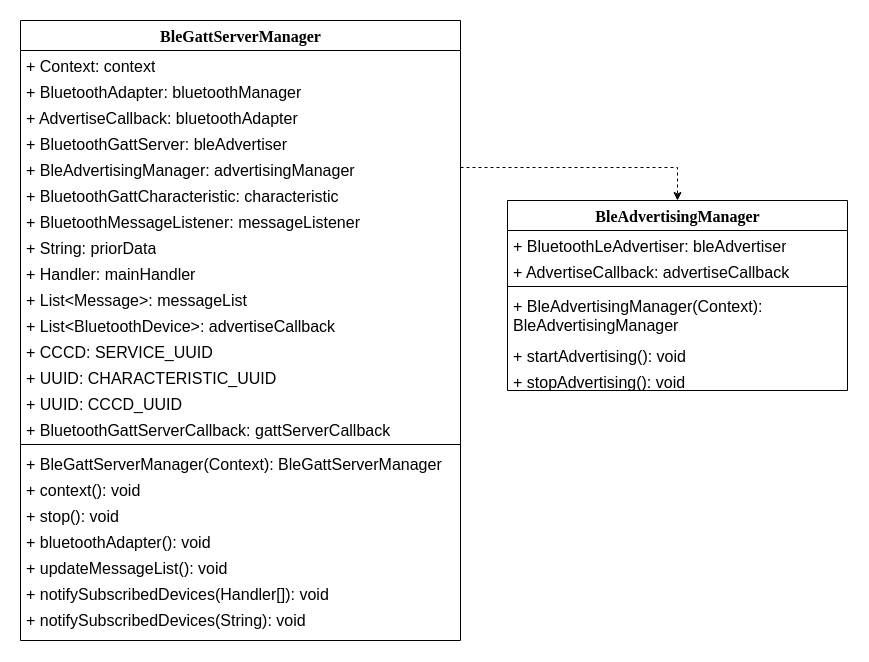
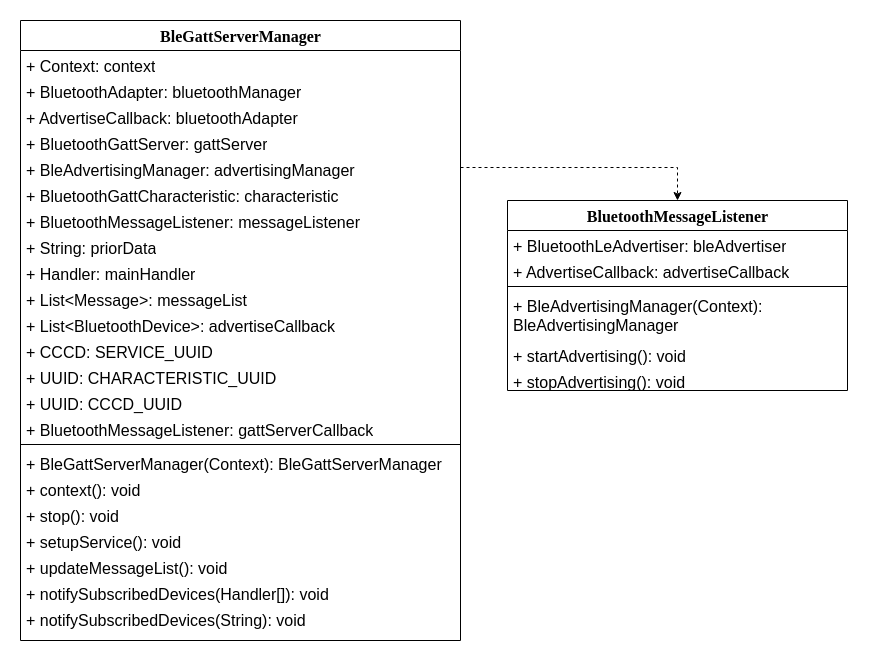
node "+ BluetoothGattServer: bleAdvertiser": label "+ BluetoothGattServer: bleAdvertiser" -> "+ BluetoothGattServer: gattServer"
node "BleAdvertisingManager": label "BleAdvertisingManager" -> "BluetoothMessageListener"
node "+ BluetoothGattServerCallback: gattServerCallback": label "+ BluetoothGattServerCallback: gattServerCallback" -> "+ BluetoothMessageListener: gattServerCallback"
node "+ bluetoothAdapter(): void": label "+ bluetoothAdapter(): void" -> "+ setupService(): void"
